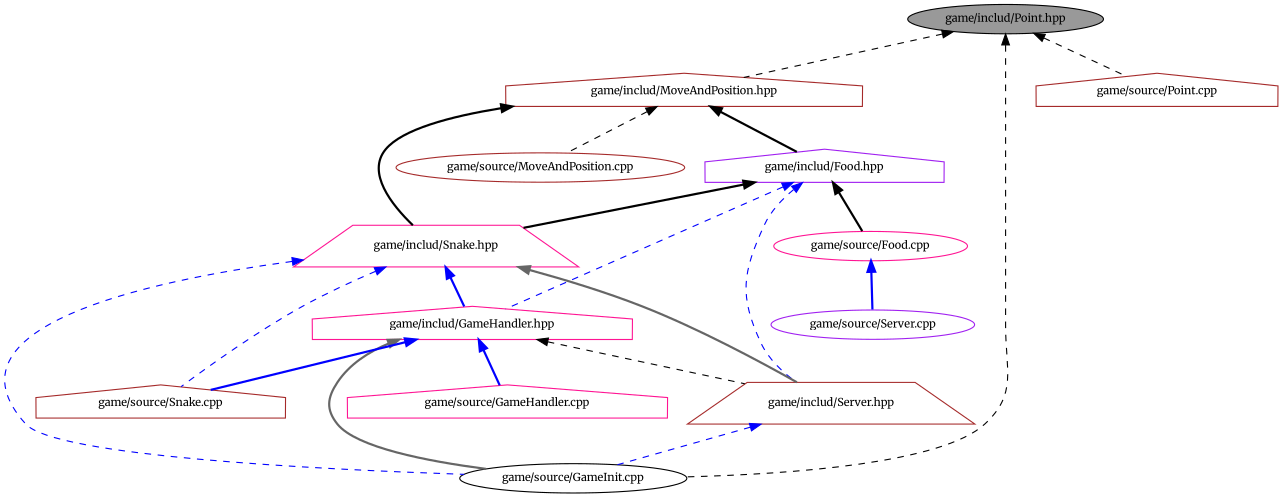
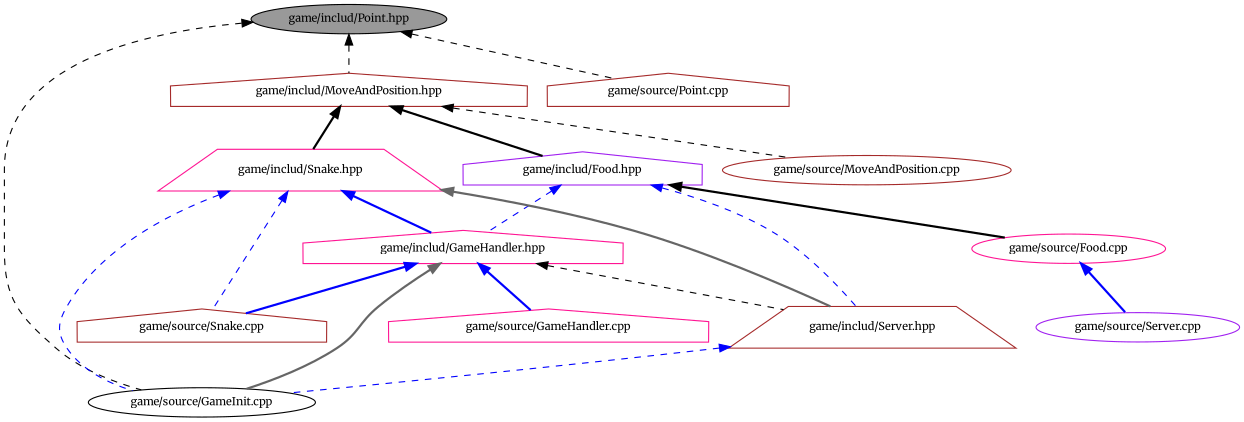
edge "game/includ/Snake.hpp" -> "game/includ/Food.hpp": removed
